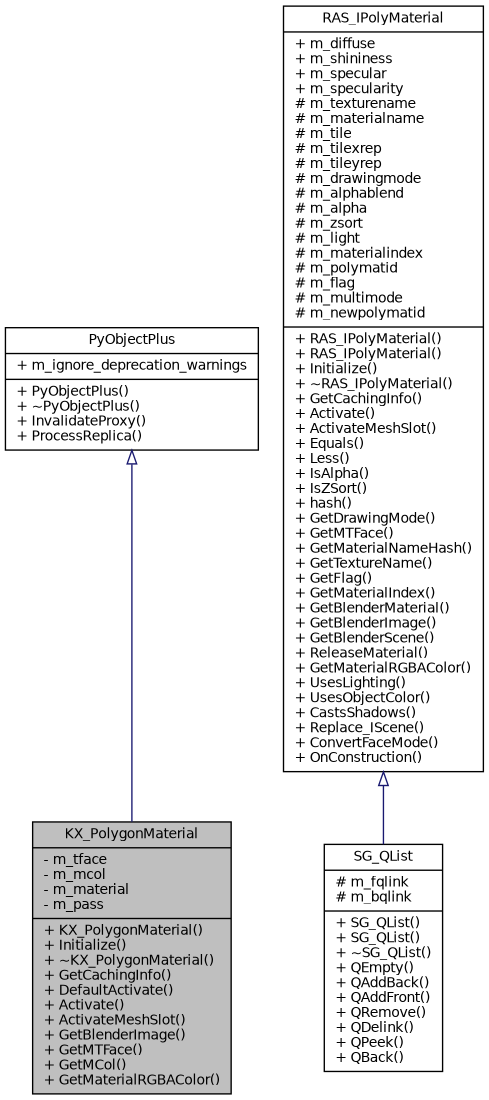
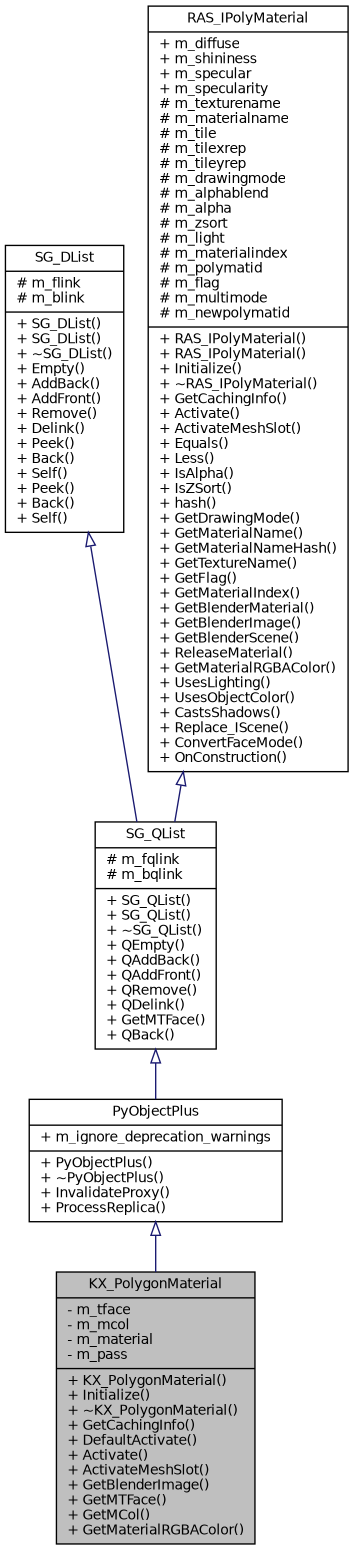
node "SG_DList": added
node "RAS_IPolyMaterial": text "+ GetMTFace()" -> "+ GetMaterialName()"
node "SG_QList": text "+ QPeek()" -> "+ GetMTFace()"
edge "PyObjectPlus" -> "SG_QList": added
